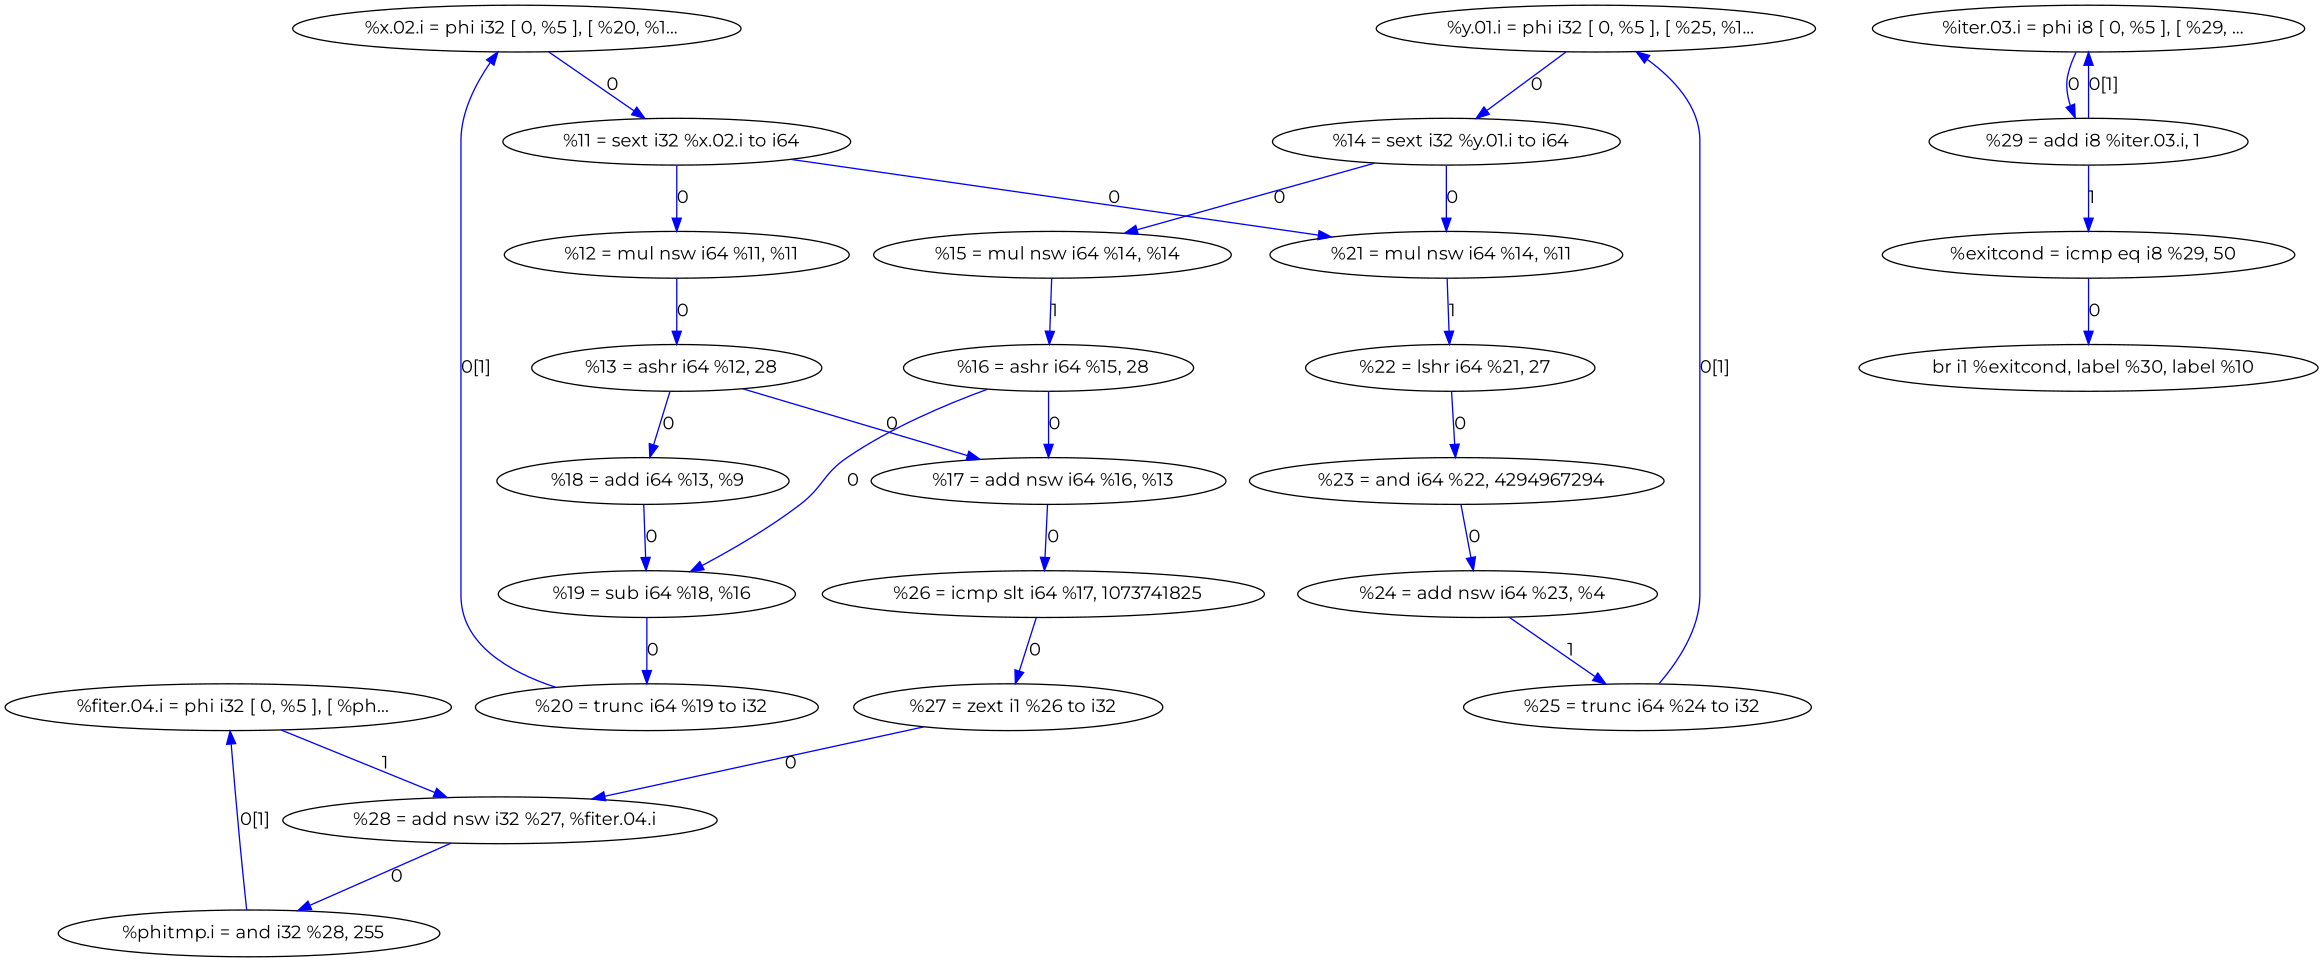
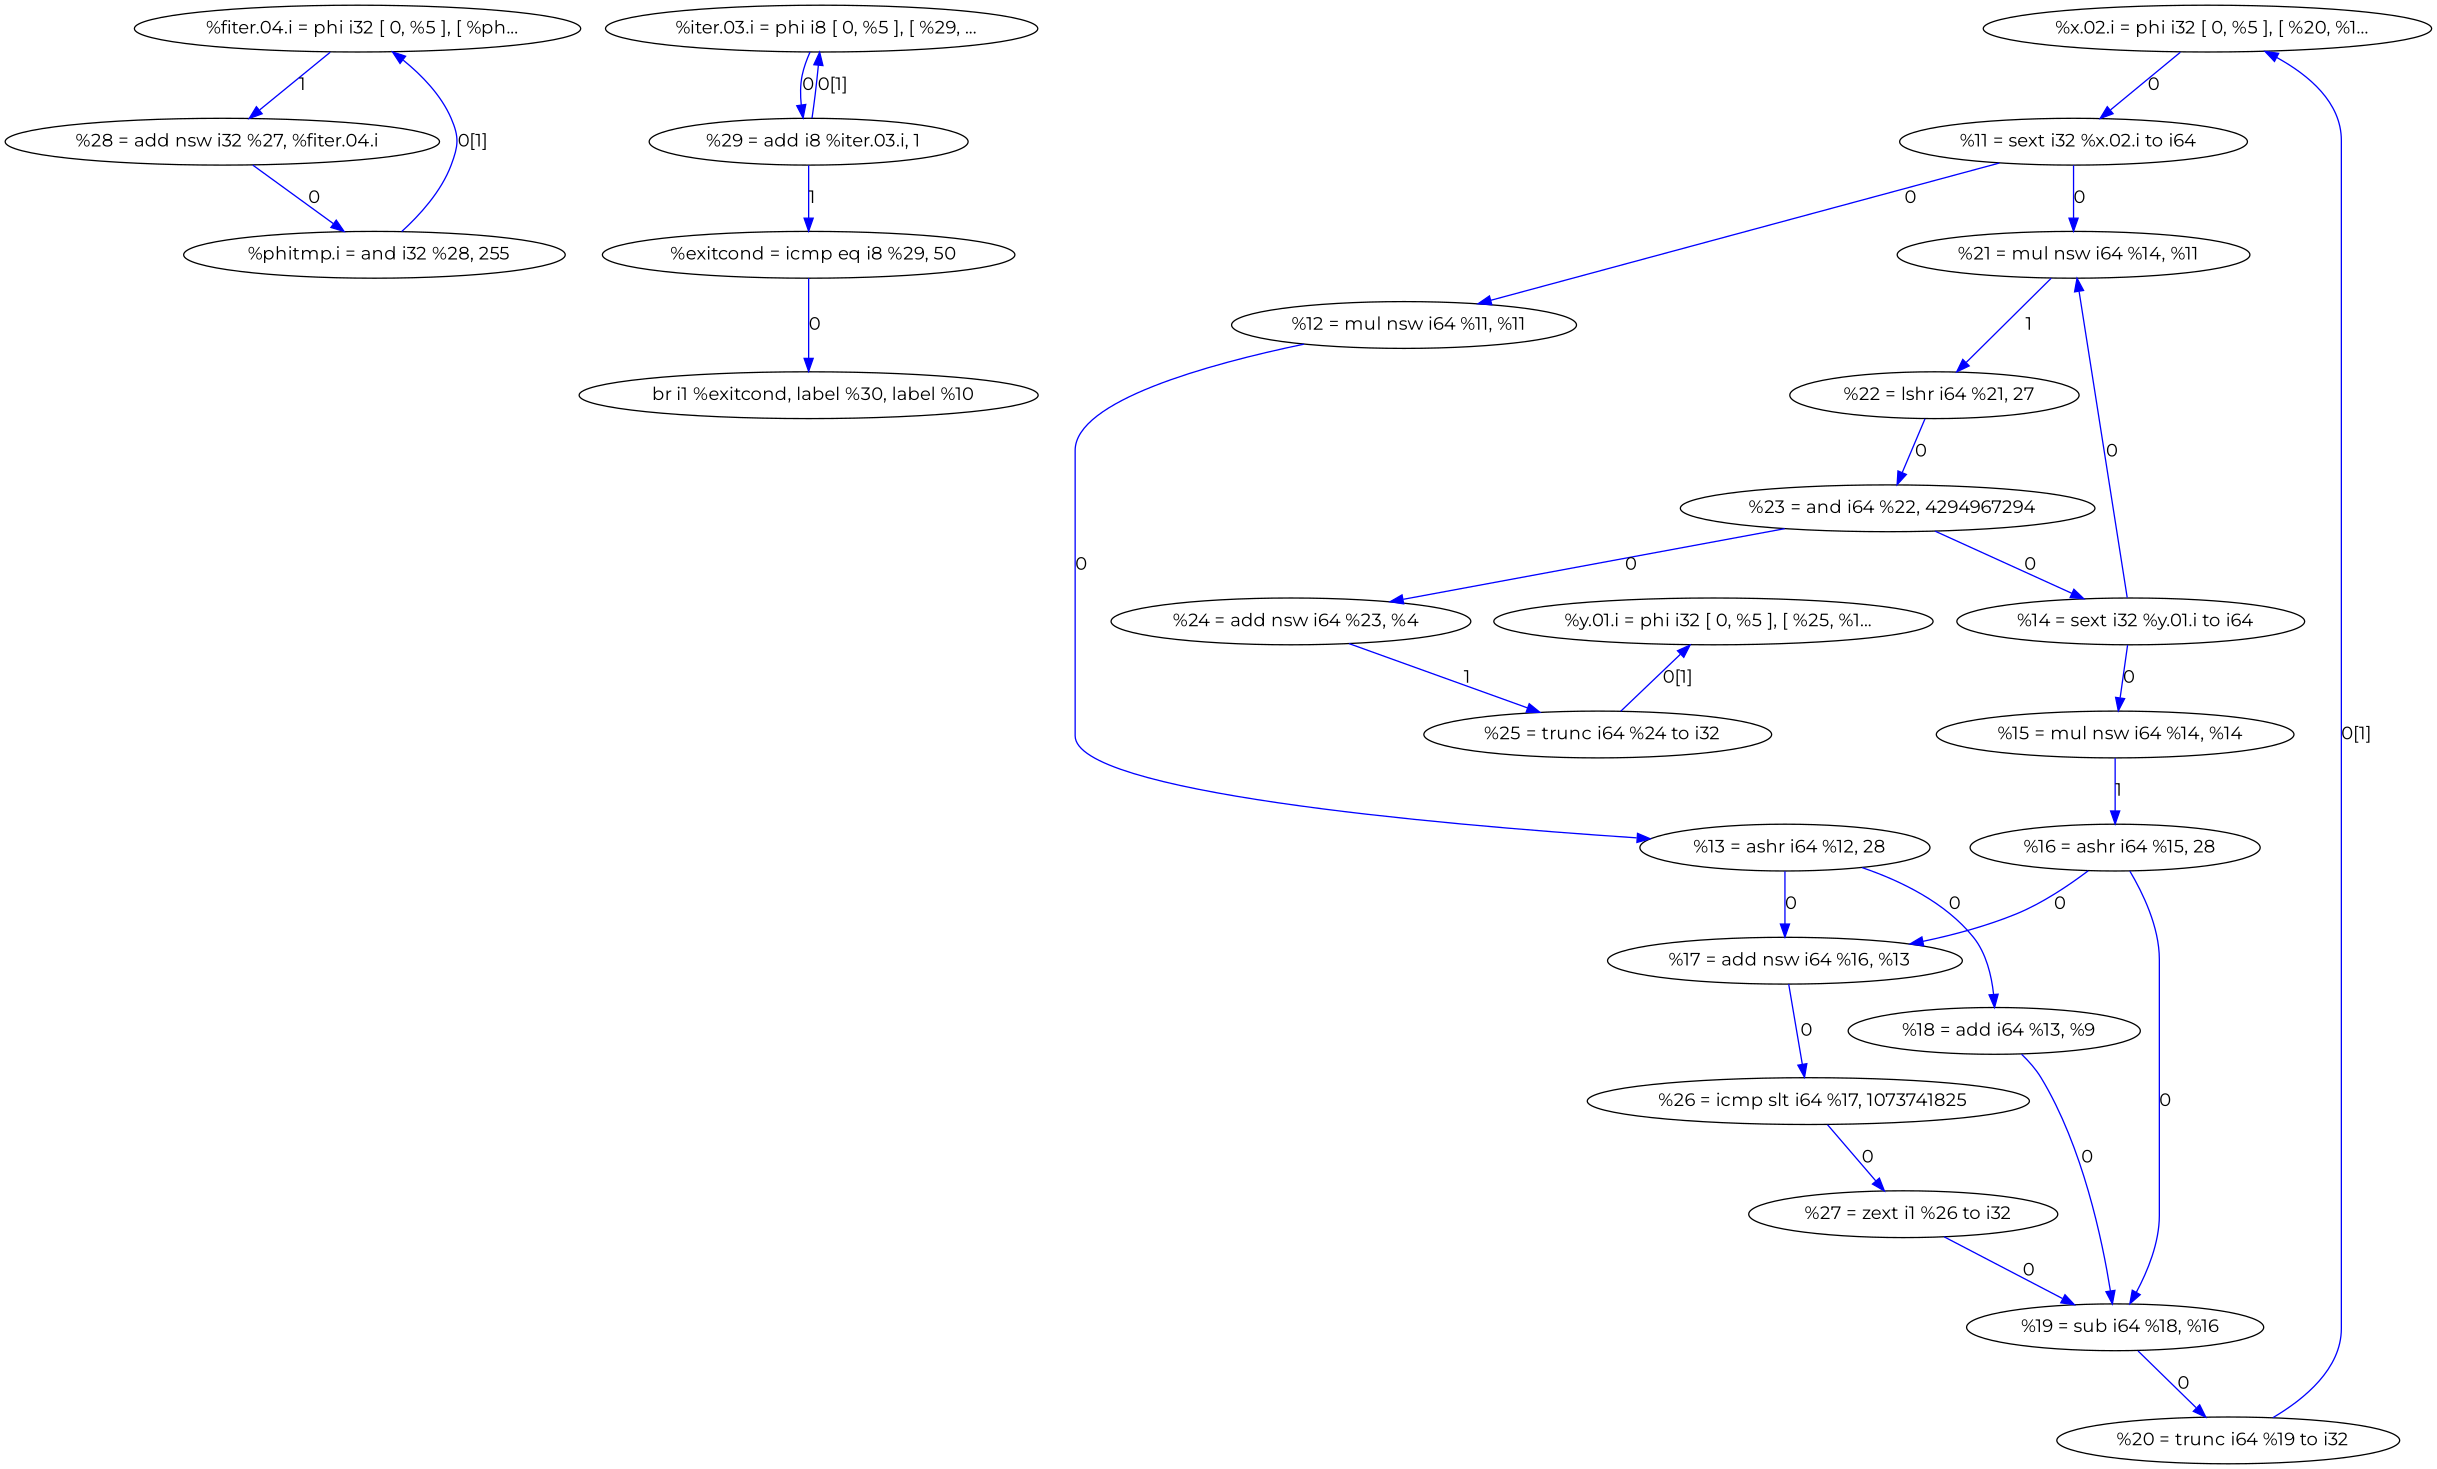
edge "%y.01.i = phi i32 [ 0, %5 ], [ %25, %1..." -> "%14 = sext i32 %y.01.i to i64": now "%23 = and i64 %22, 4294967294" -> "%14 = sext i32 %y.01.i to i64"
edge "%27 = zext i1 %26 to i32" -> "%28 = add nsw i32 %27, %fiter.04.i": now "%27 = zext i1 %26 to i32" -> "%19 = sub i64 %18, %16"
